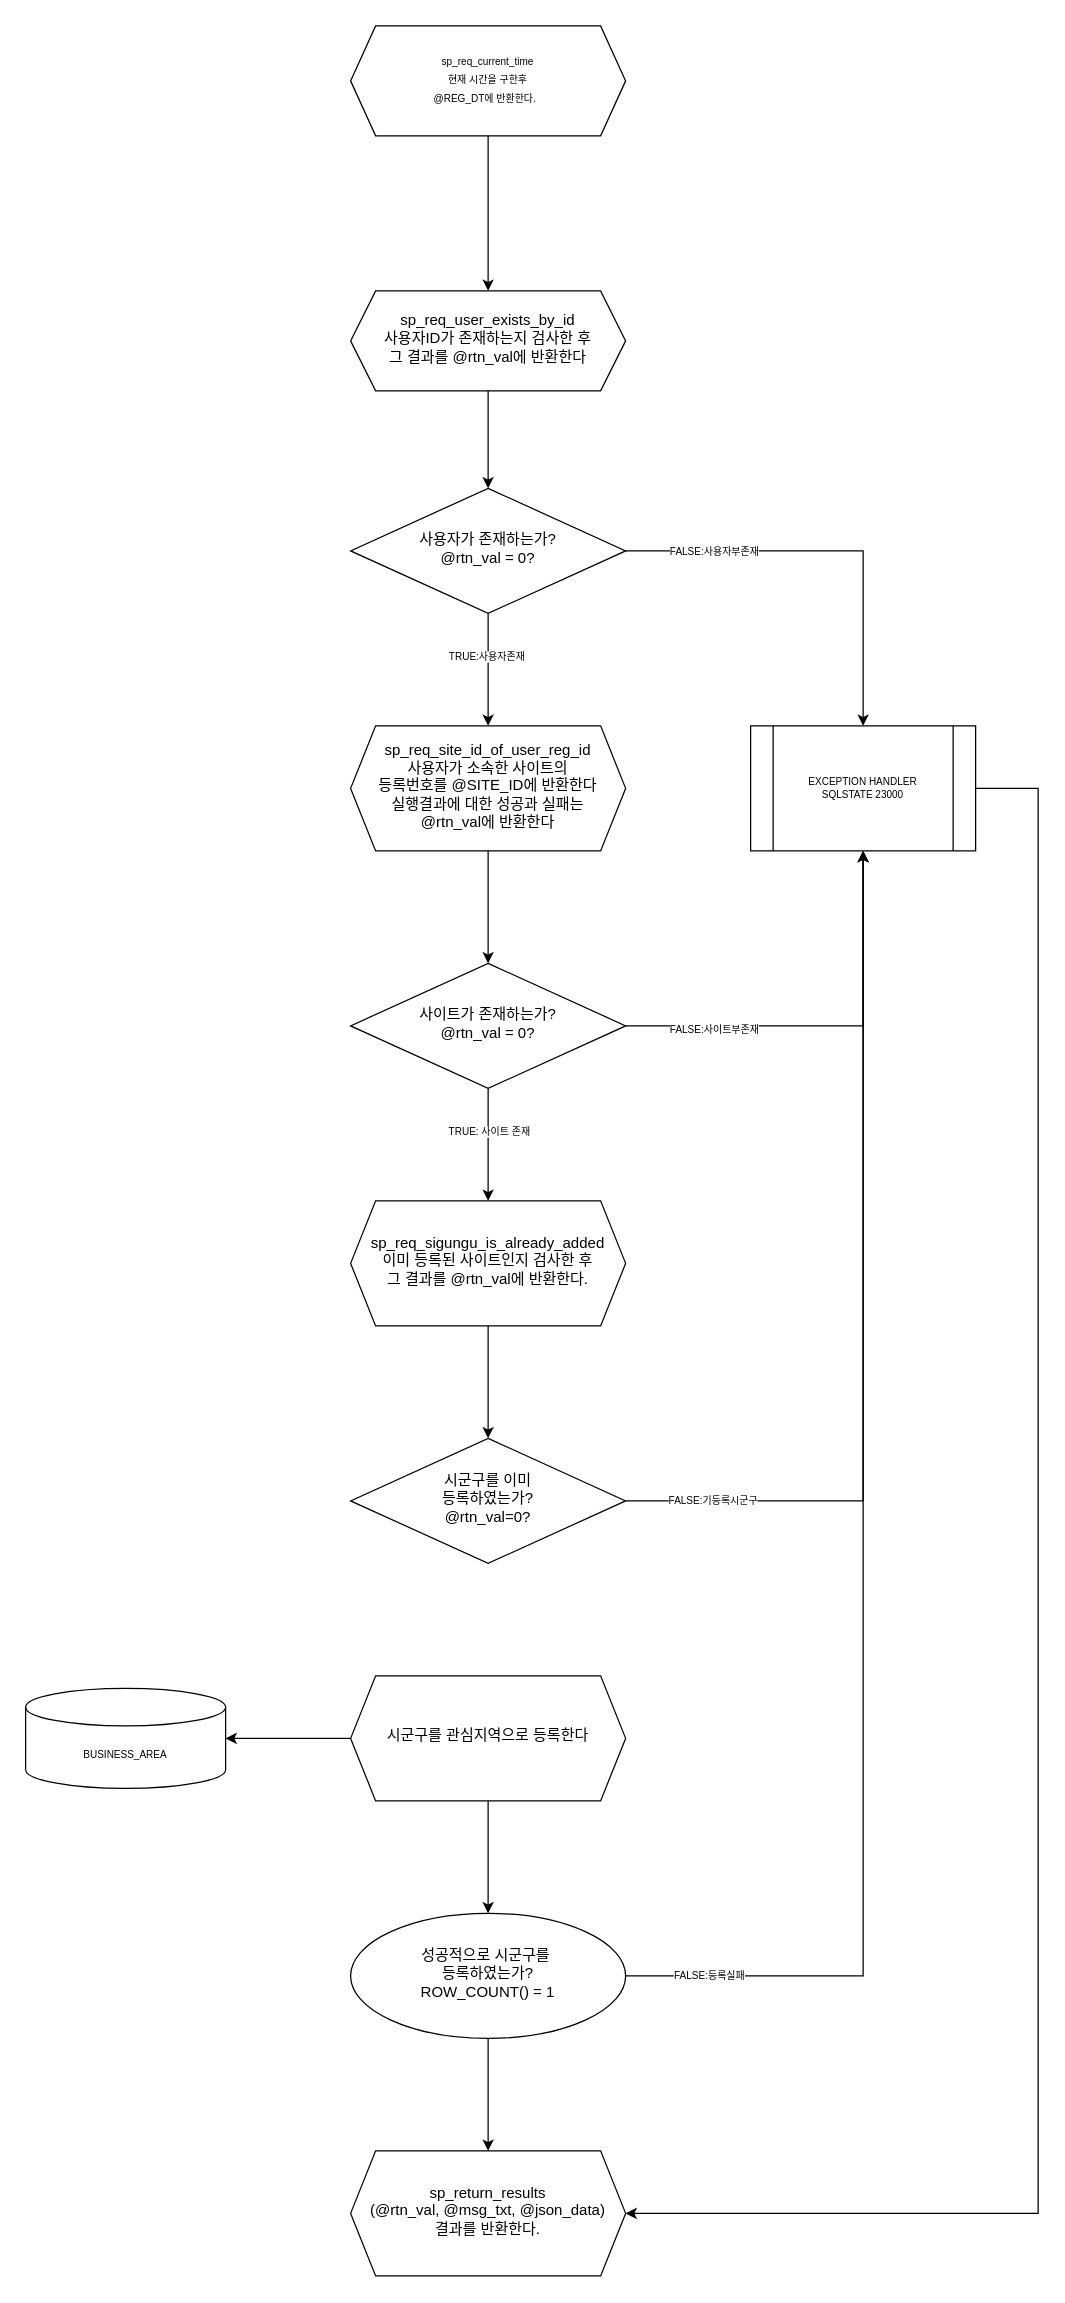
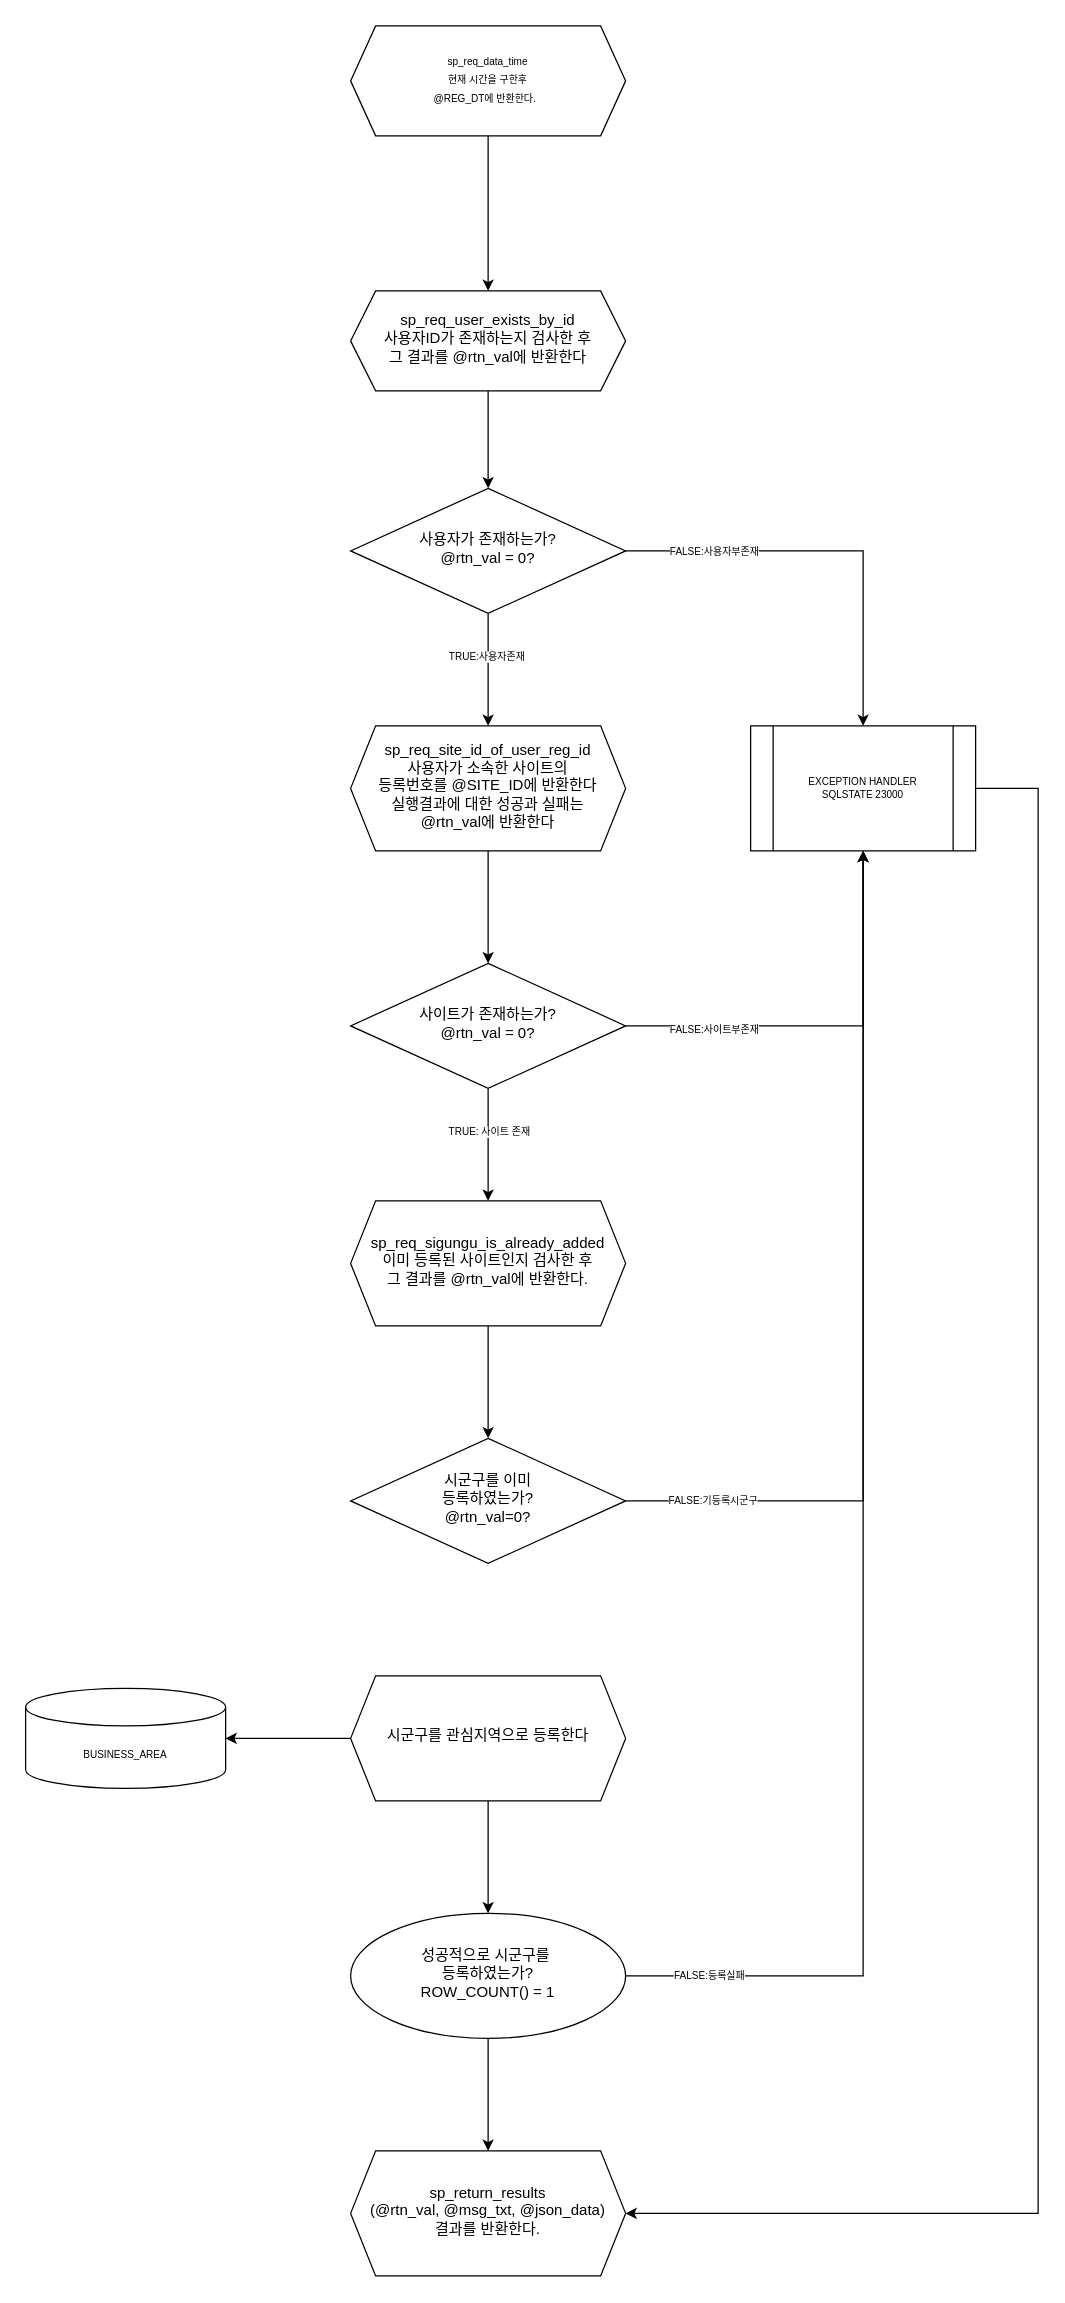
node "sp_req_current_time 현재 시간을 구한후 @REG_DT에 반환한다.": label "sp_req_current_time 현재 시간을 구한후 @REG_DT에 반환한다." -> "sp_req_data_time 현재 시간을 구한후 @REG_DT에 반환한다."
